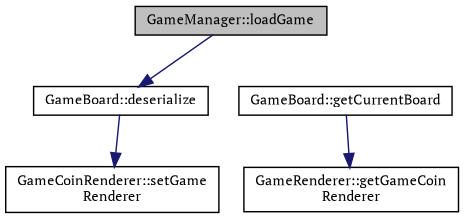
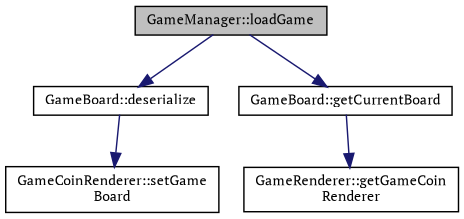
edge "GameManager::loadGame" -> "GameBoard::getCurrentBoard": added
node "GameCoinRenderer::setGame Renderer": label "GameCoinRenderer::setGame Renderer" -> "GameCoinRenderer::setGame Board"
